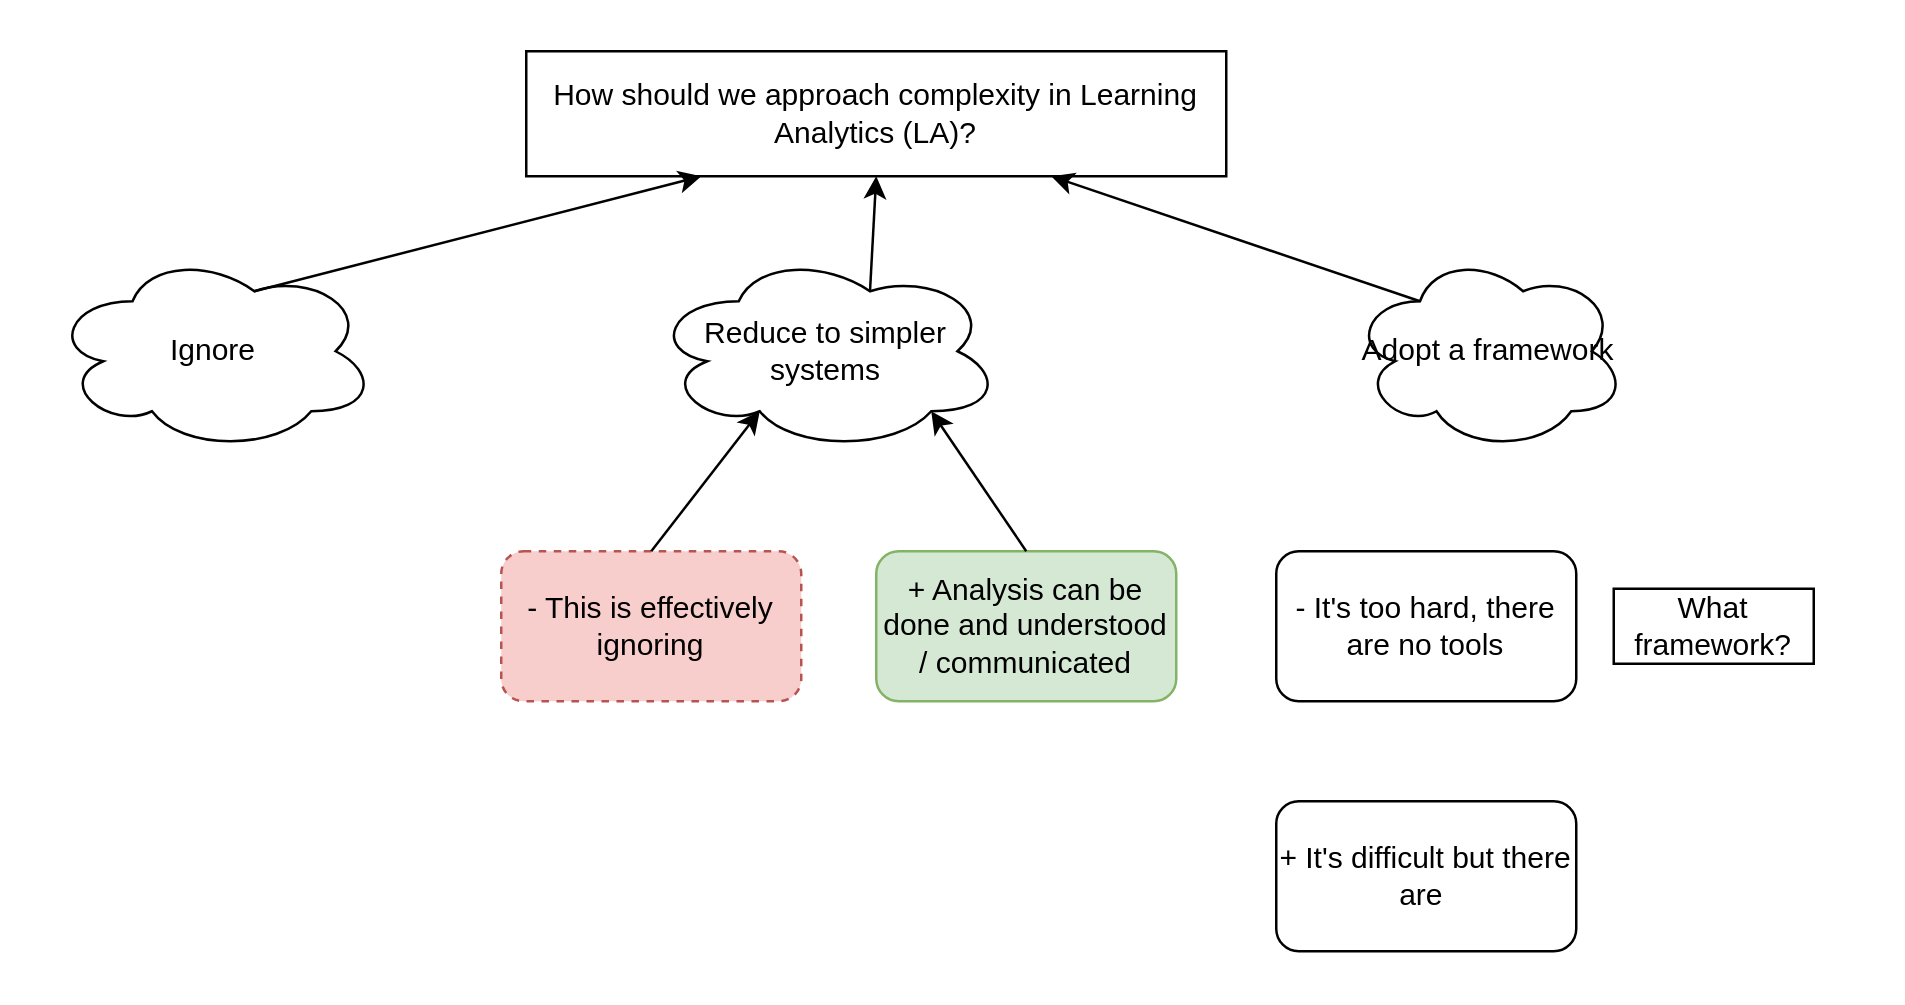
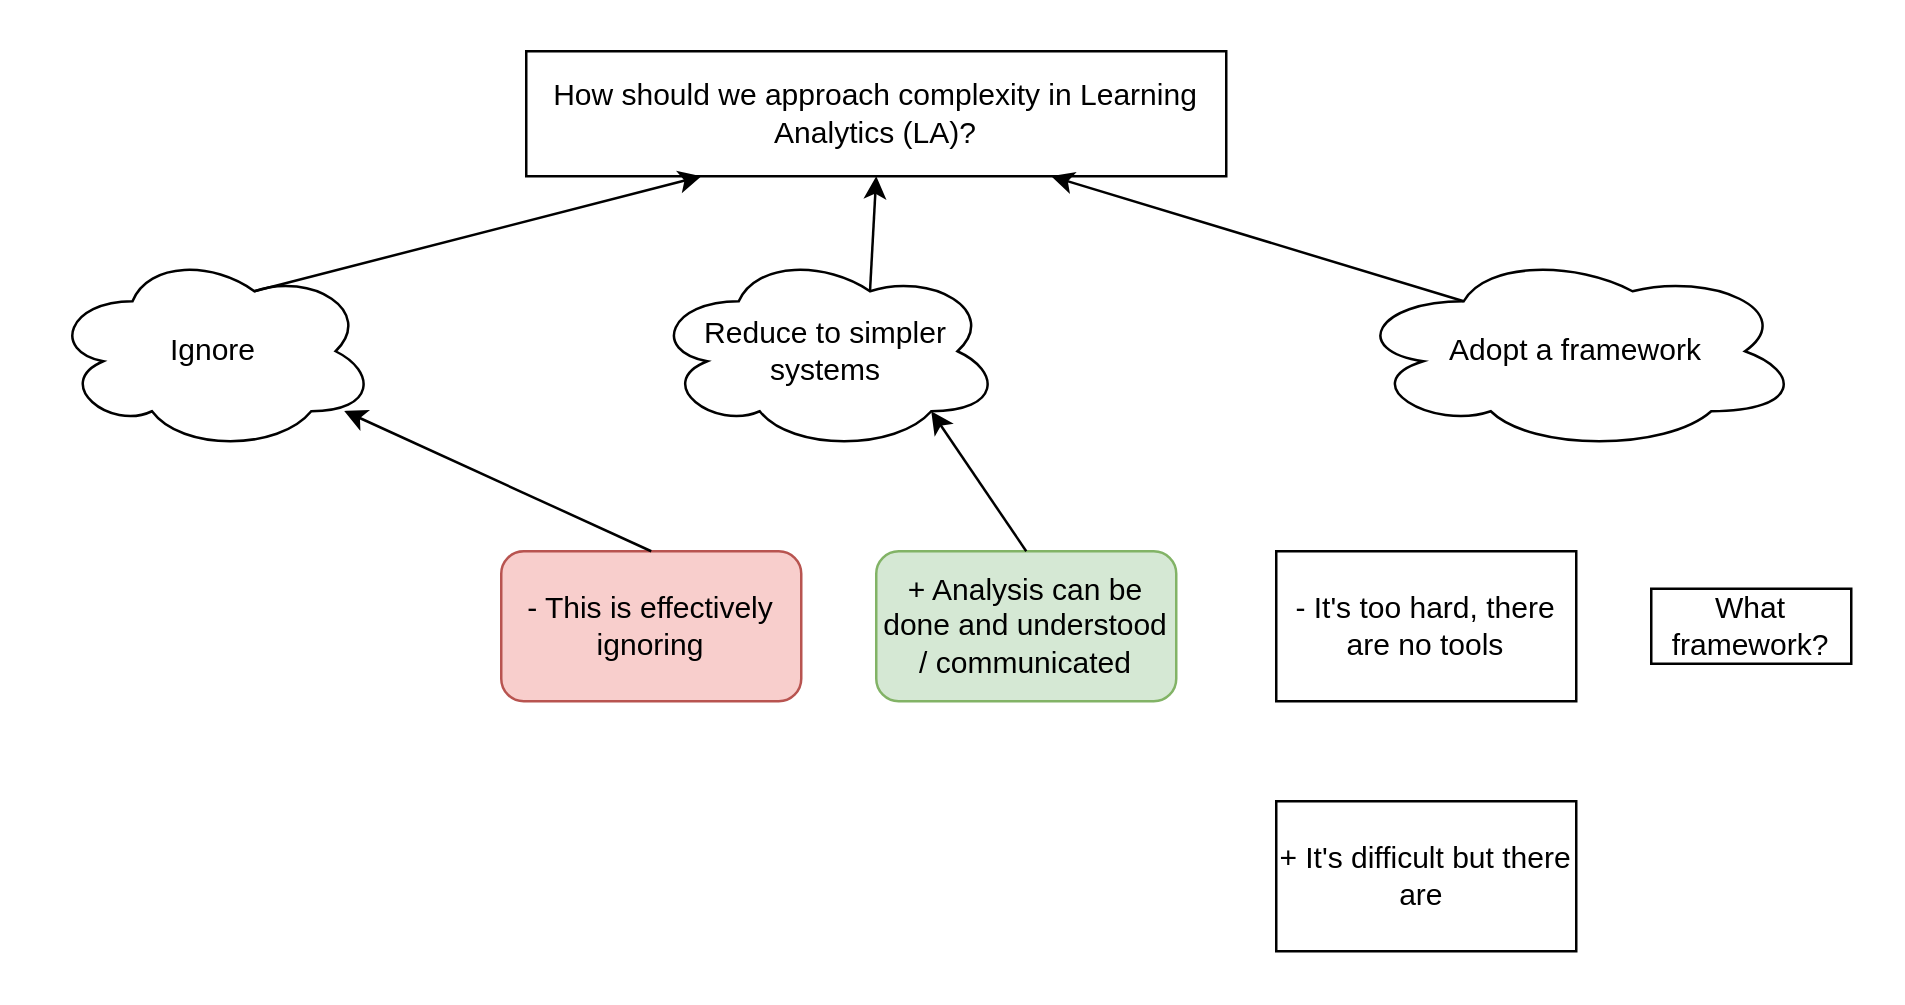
node "Adopt a framework": size 275x200 -> 450x200
edge "- This is effectively ignoring" -> "Reduce to simpler systems": now "- This is effectively ignoring" -> "Ignore"
node "- This is effectively ignoring": style dashed -> solid
node "- It's too hard, there are no tools": shape rounded rectangle -> rectangle
node "What framework?": moved (1714, 626) -> (1751, 626)
node "+ It's difficult but there are": shape rounded rectangle -> rectangle
